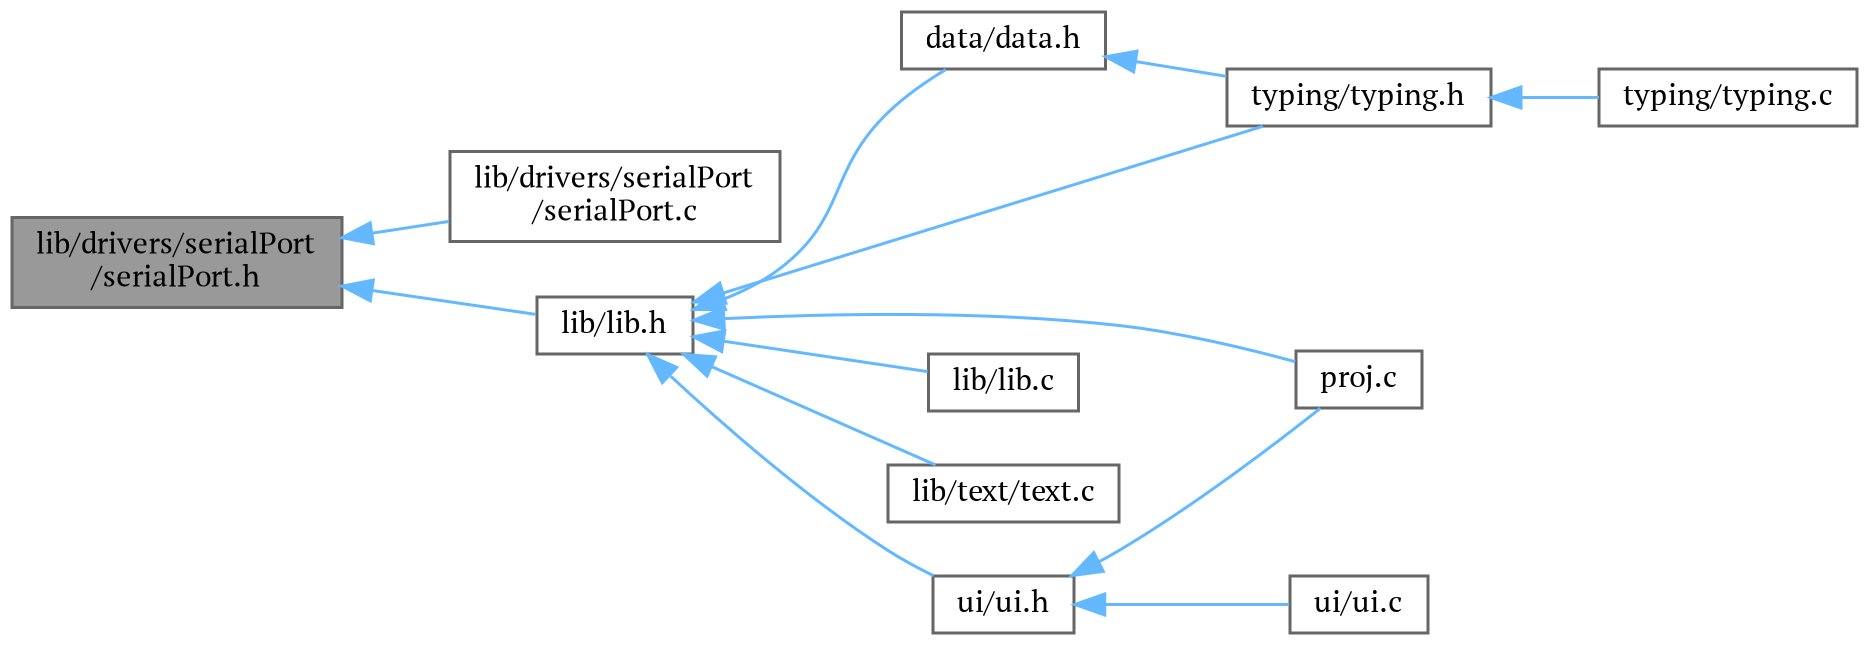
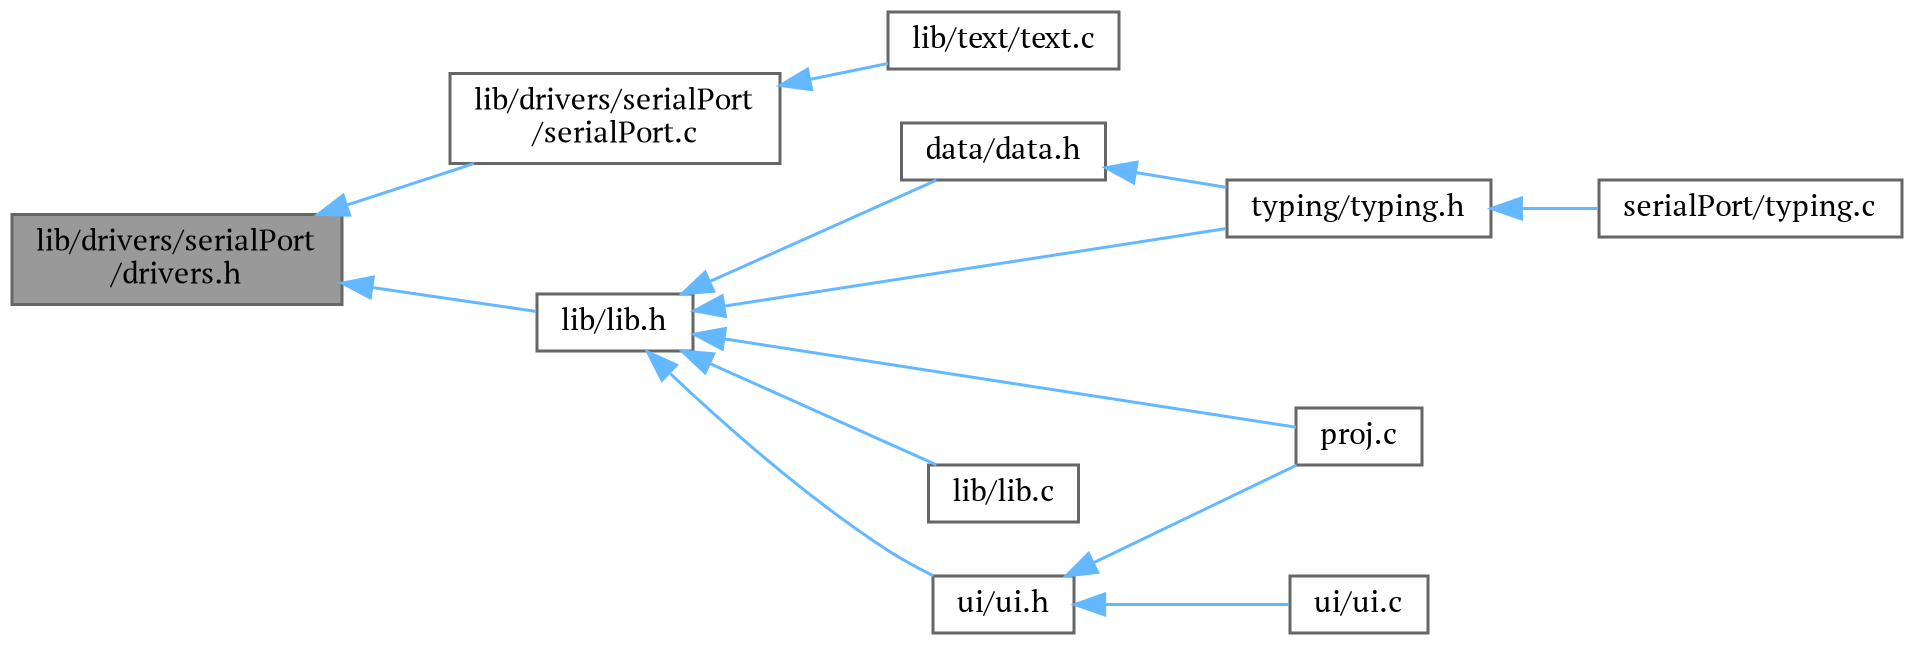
node "typing/typing.c": label "typing/typing.c" -> "serialPort/typing.c"
node "lib/drivers/serialPort /serialPort.h": label "lib/drivers/serialPort /serialPort.h" -> "lib/drivers/serialPort /drivers.h"
edge "lib/text/text.c" -> "lib/lib.h": now "lib/text/text.c" -> "lib/drivers/serialPort /serialPort.c"
